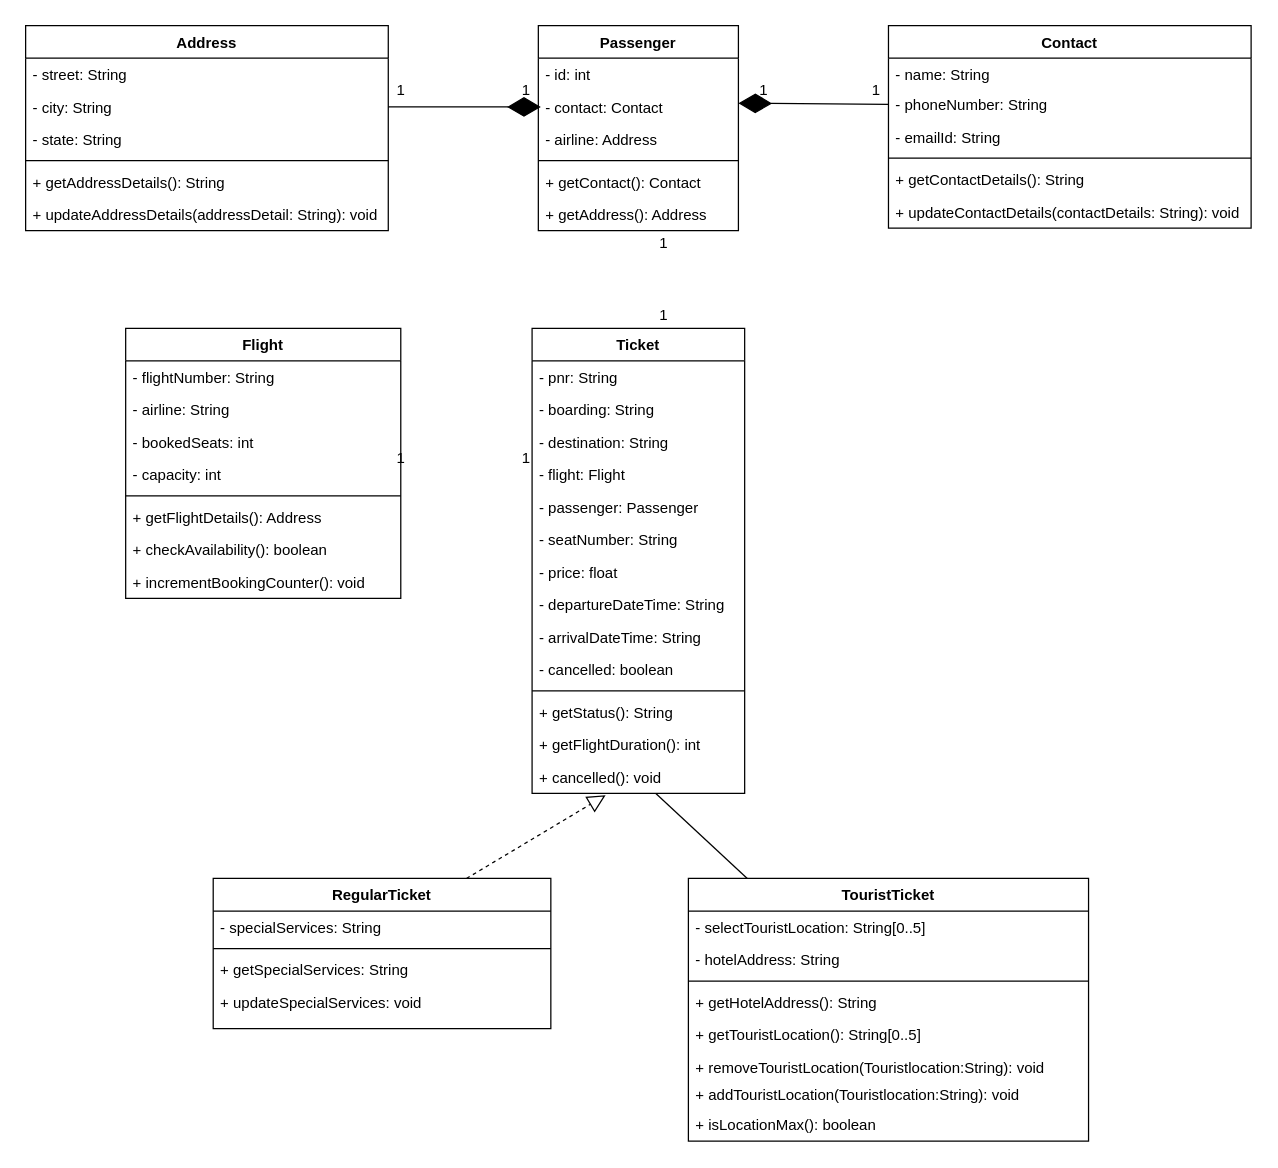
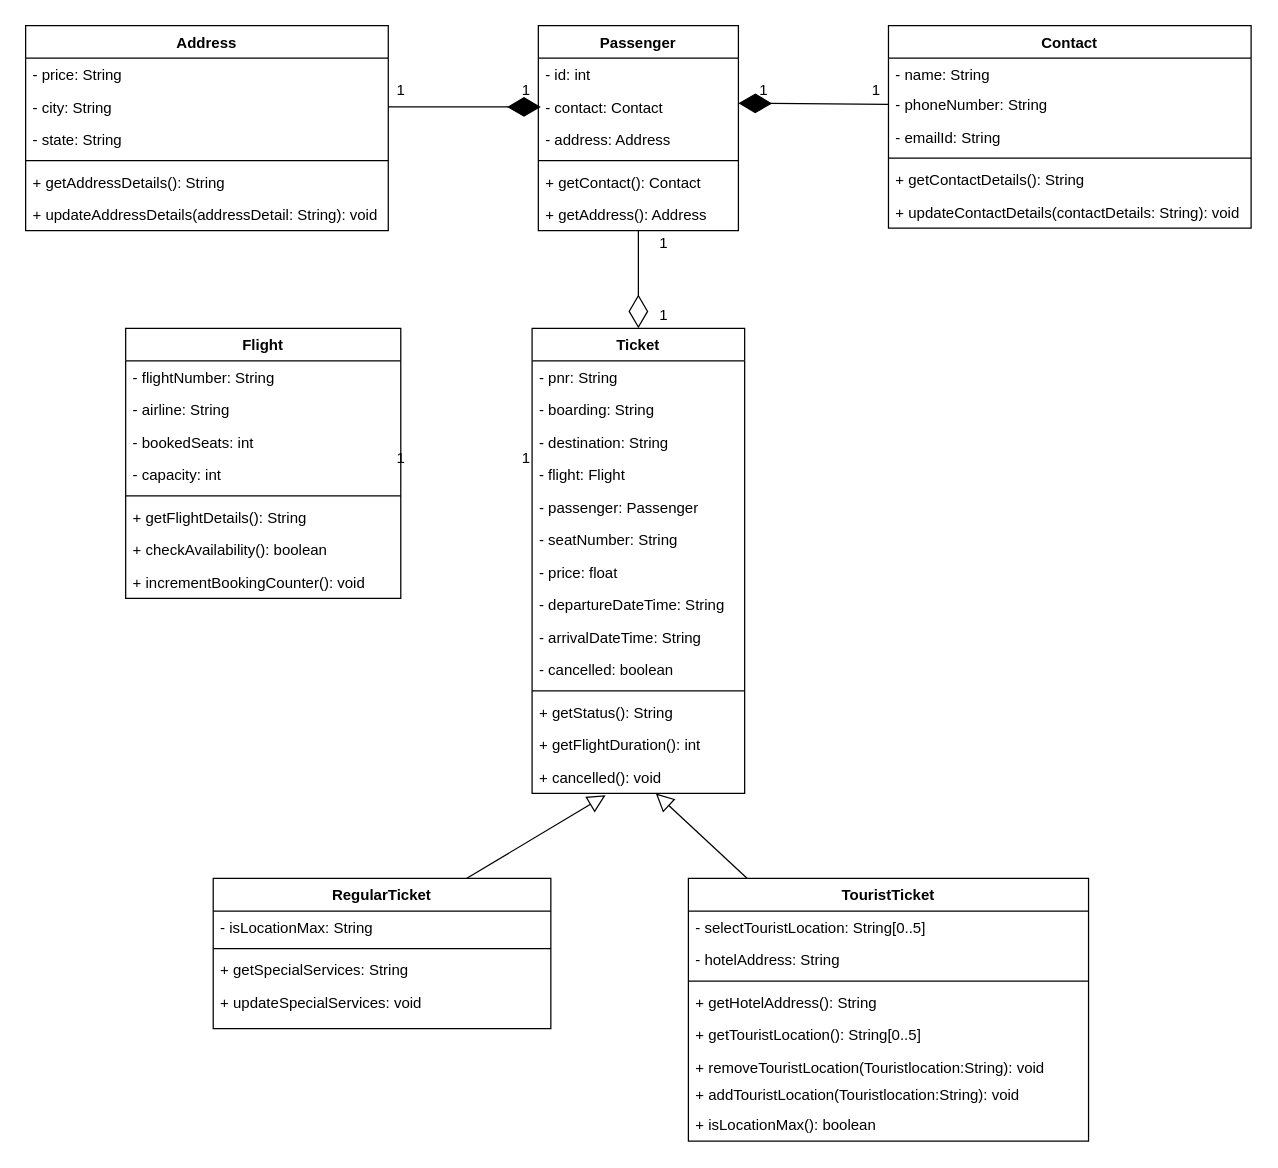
node "- street: String": label "- street: String" -> "- price: String"
node "- airline: Address": label "- airline: Address" -> "- address: Address"
edge "+ getAddress(): Address" -> "Ticket": added
node "+ getFlightDetails(): Address": label "+ getFlightDetails(): Address" -> "+ getFlightDetails(): String"
edge "+ cancelled(): void" -- "TouristTicket": arrowhead none -> block
edge "RegularTicket" -> "+ cancelled(): void": style dashed -> solid
node "- specialServices: String": label "- specialServices: String" -> "- isLocationMax: String"
